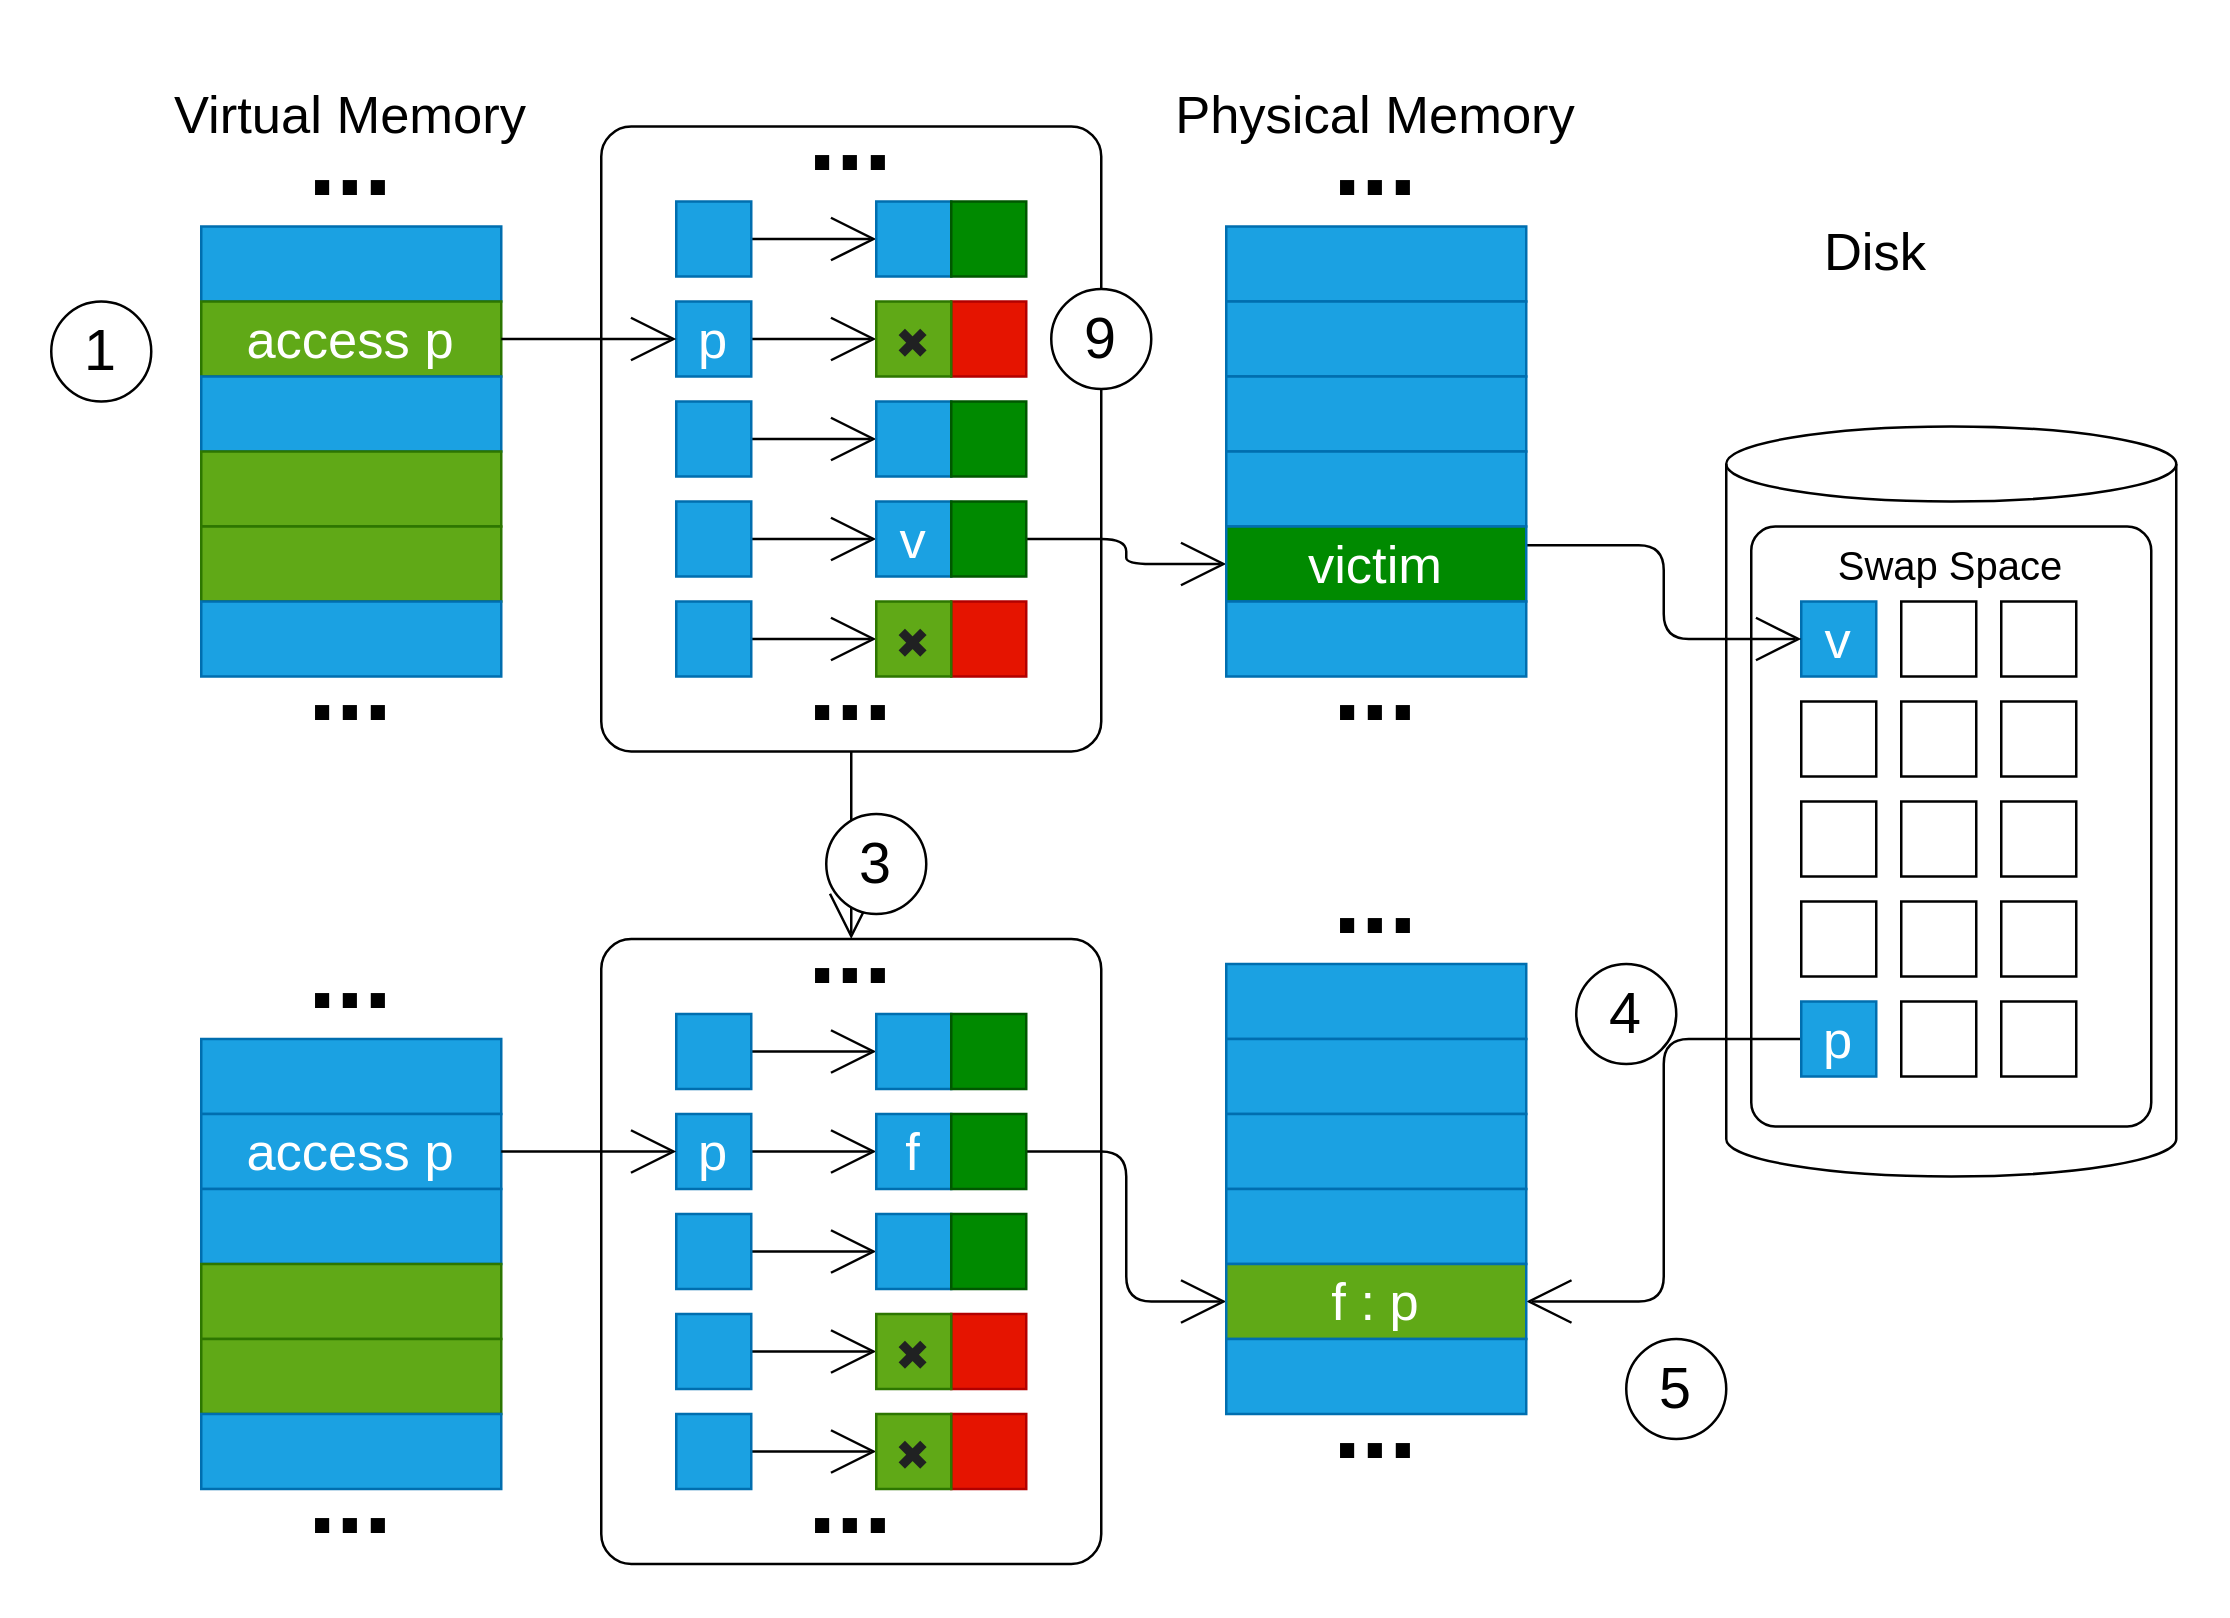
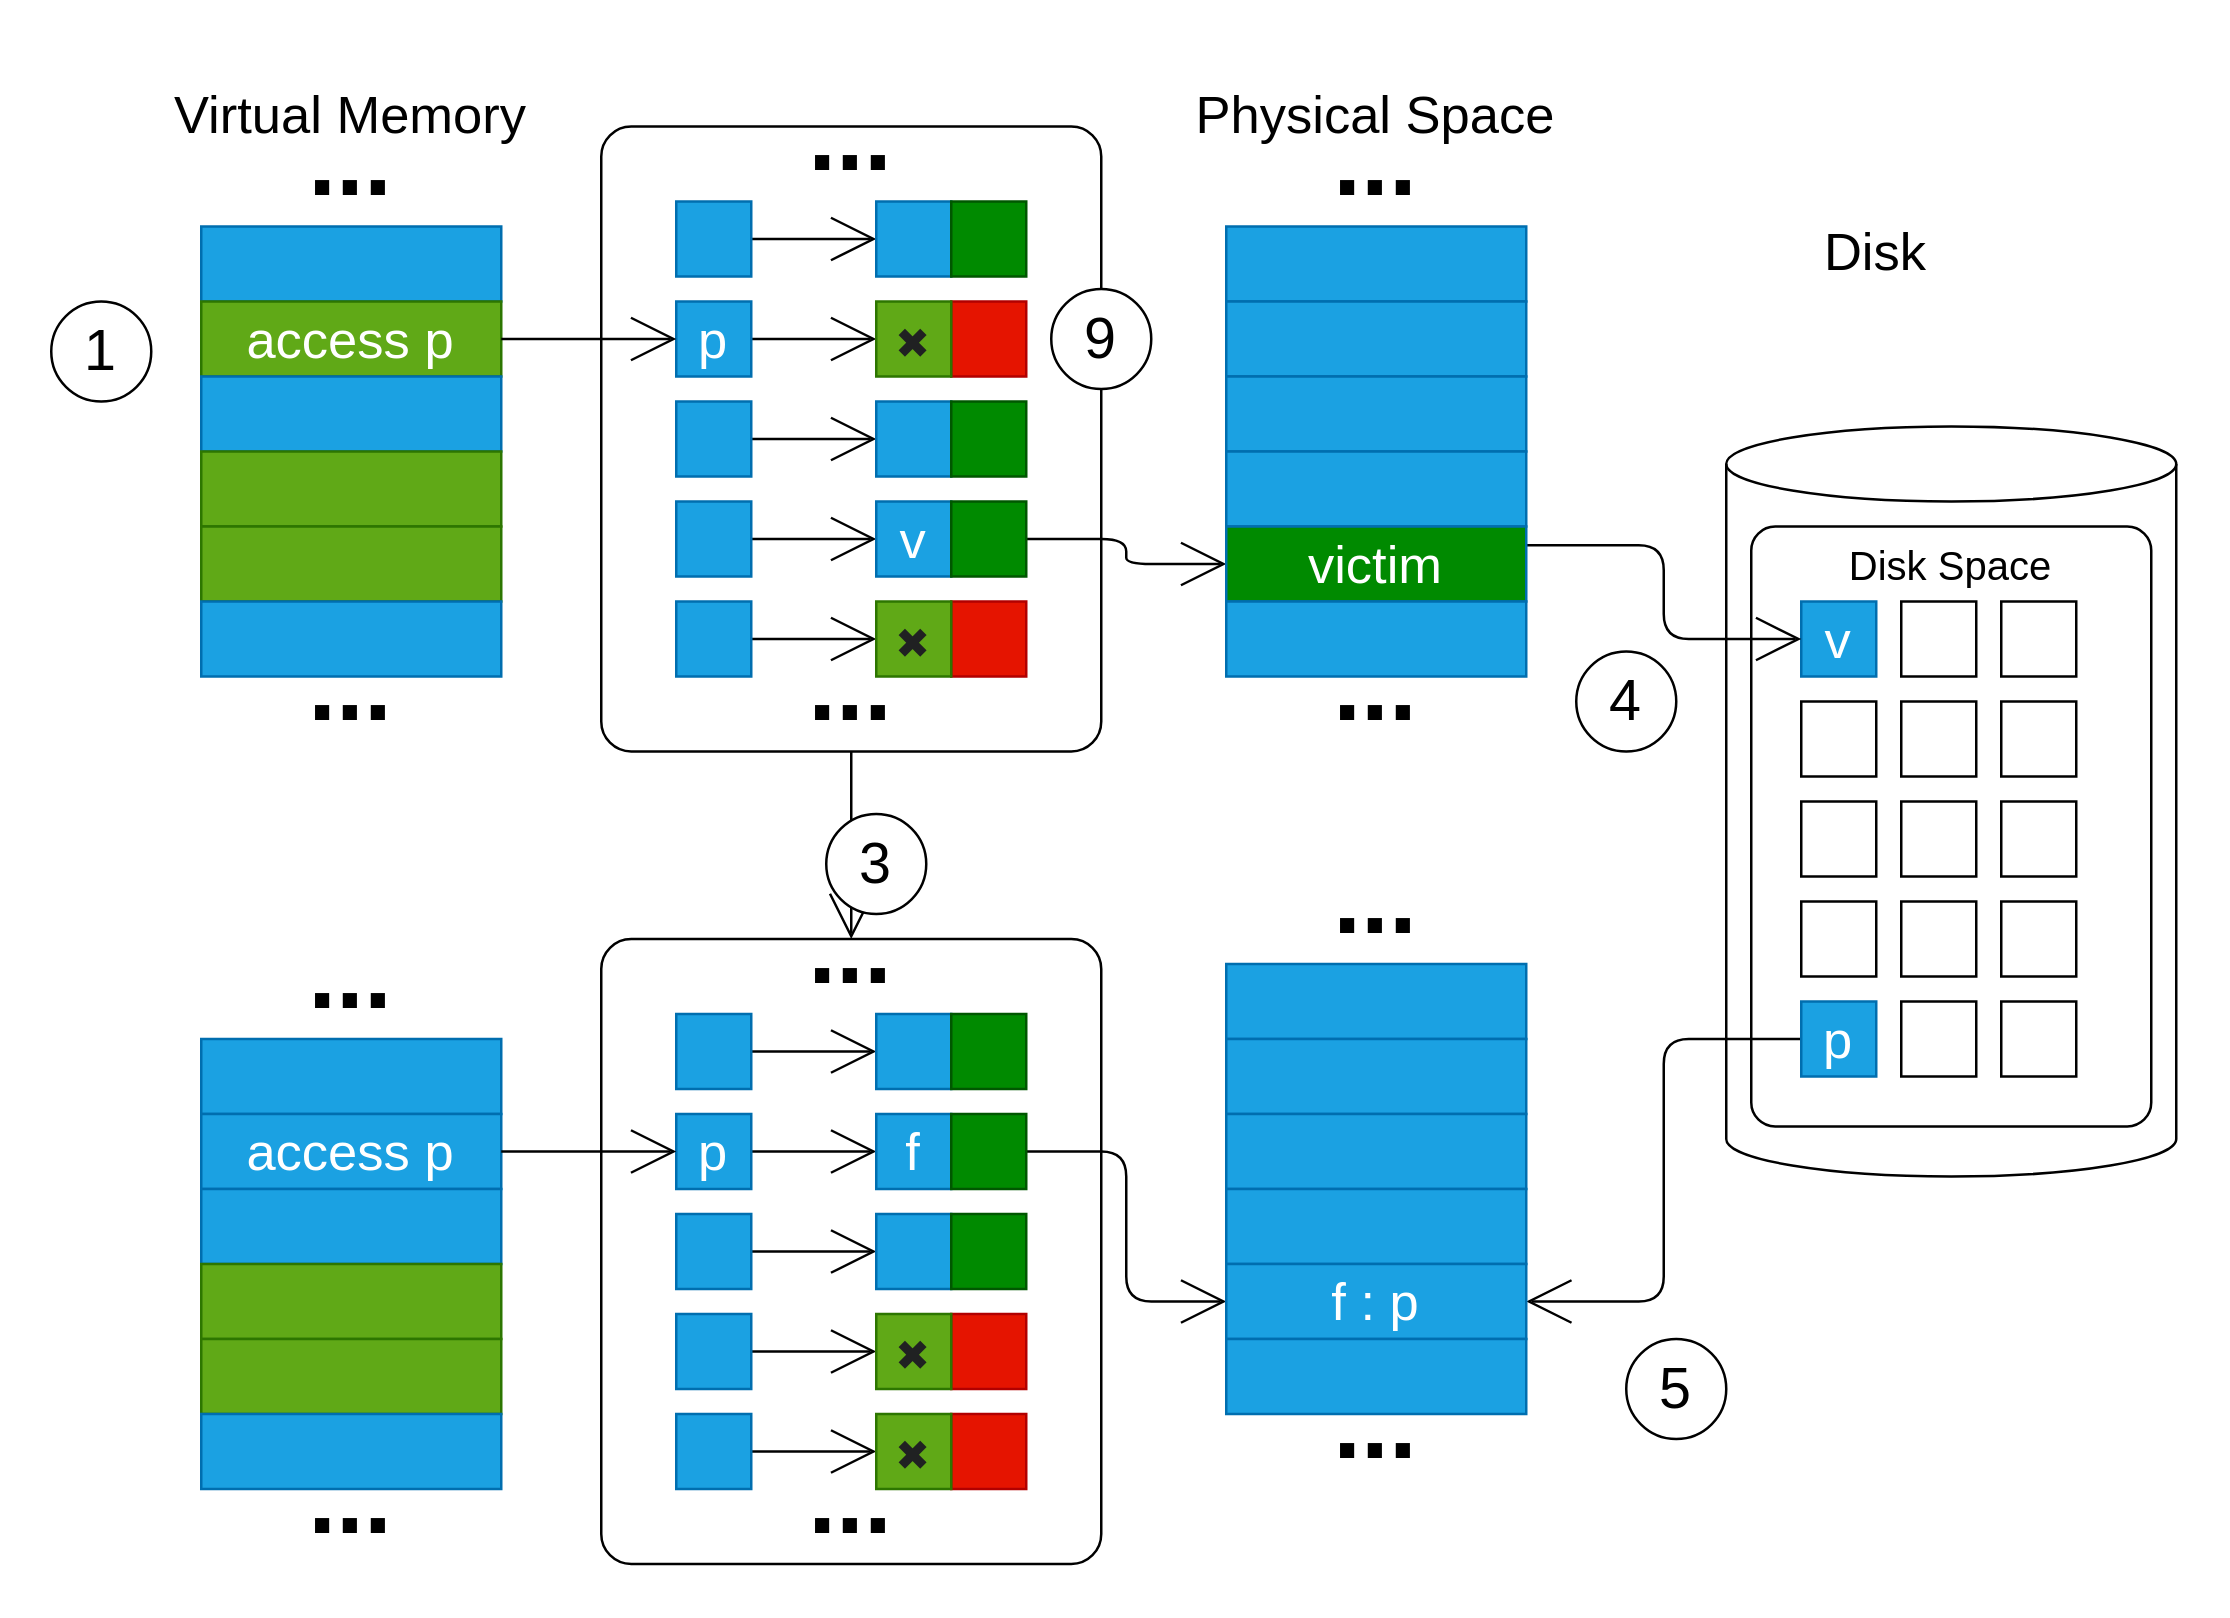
node "Physical Memory": label "Physical Memory" -> "Physical Space"
node "Swap Space": label "Swap Space" -> "Disk Space"
node "4": moved (1626, 1014) -> (1626, 701)
node "f : p": fillcolor #60a917 -> #1ba1e2
